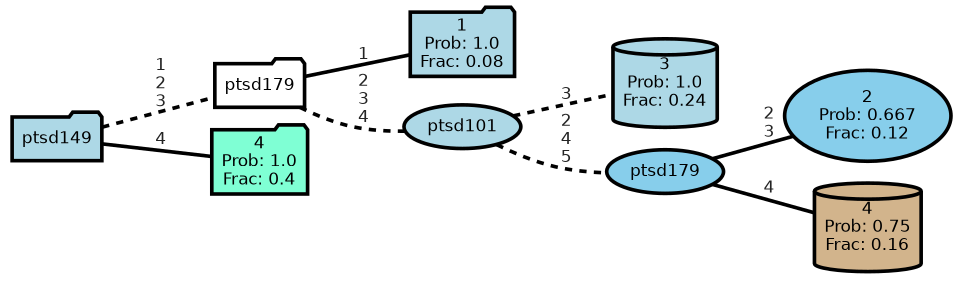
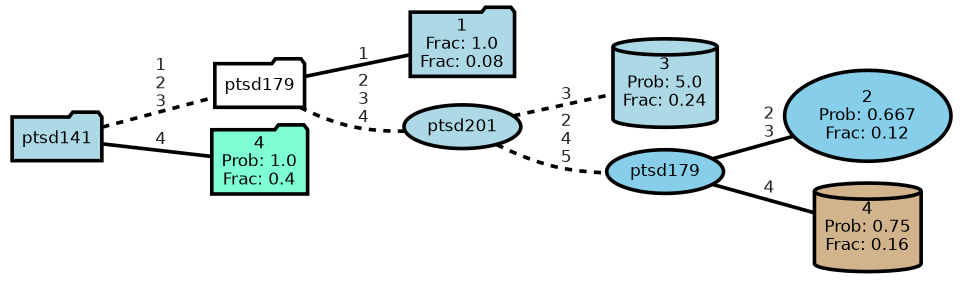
node "1 Prob: 1.0 Frac: 0.08": label "1 Prob: 1.0 Frac: 0.08" -> "1 Frac: 1.0 Frac: 0.08"
node "3 Prob: 1.0 Frac: 0.24": label "3 Prob: 1.0 Frac: 0.24" -> "3 Prob: 5.0 Frac: 0.24"
node "ptsd101": label "ptsd101" -> "ptsd201"
node "ptsd149": label "ptsd149" -> "ptsd141"
